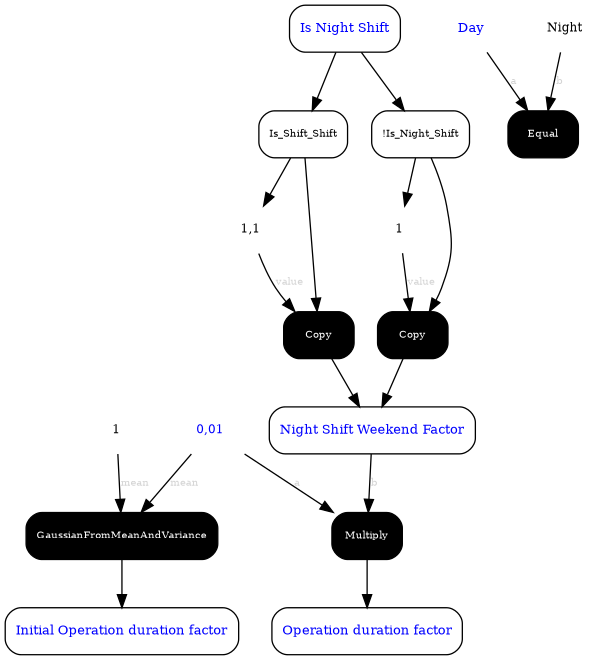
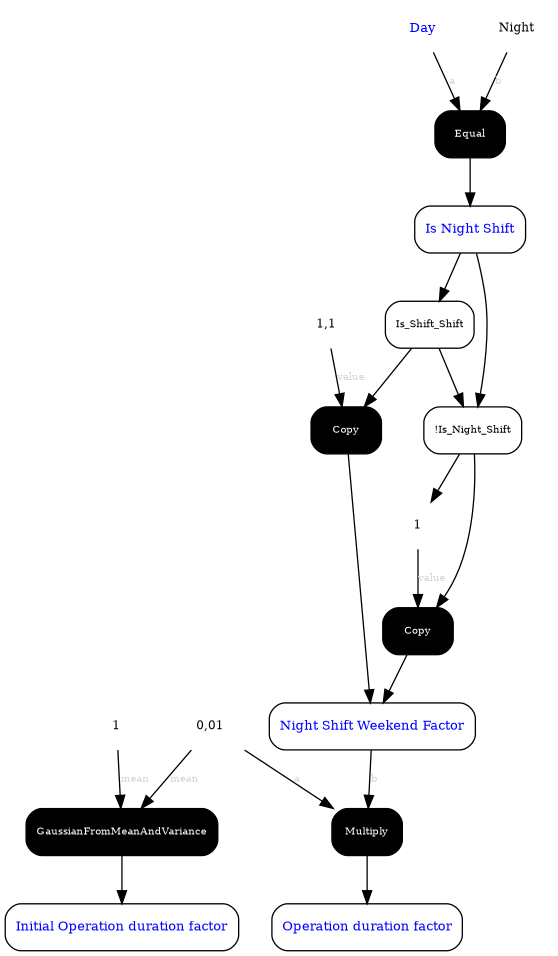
edge "Equal" -> "Is Night Shift": added
edge "Is_Shift_Shift" -> "1,1": now "Is_Shift_Shift" -> "!Is_Night_Shift"
node "0,01": fontcolor #0000ff -> #000000
